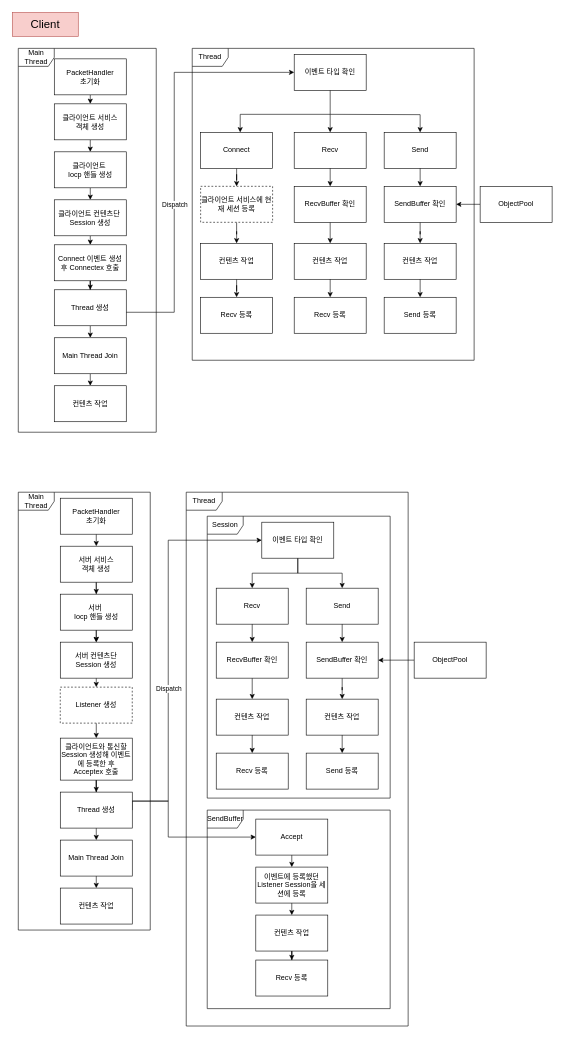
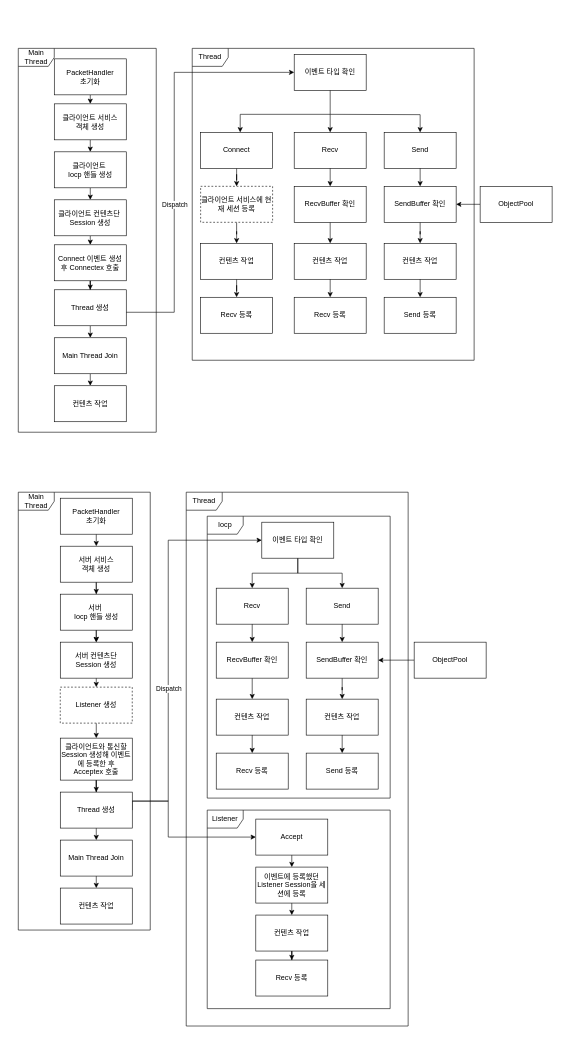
node "Client": removed
node "Session": label "Session" -> "Iocp"
node "SendBuffer": label "SendBuffer" -> "Listener"
